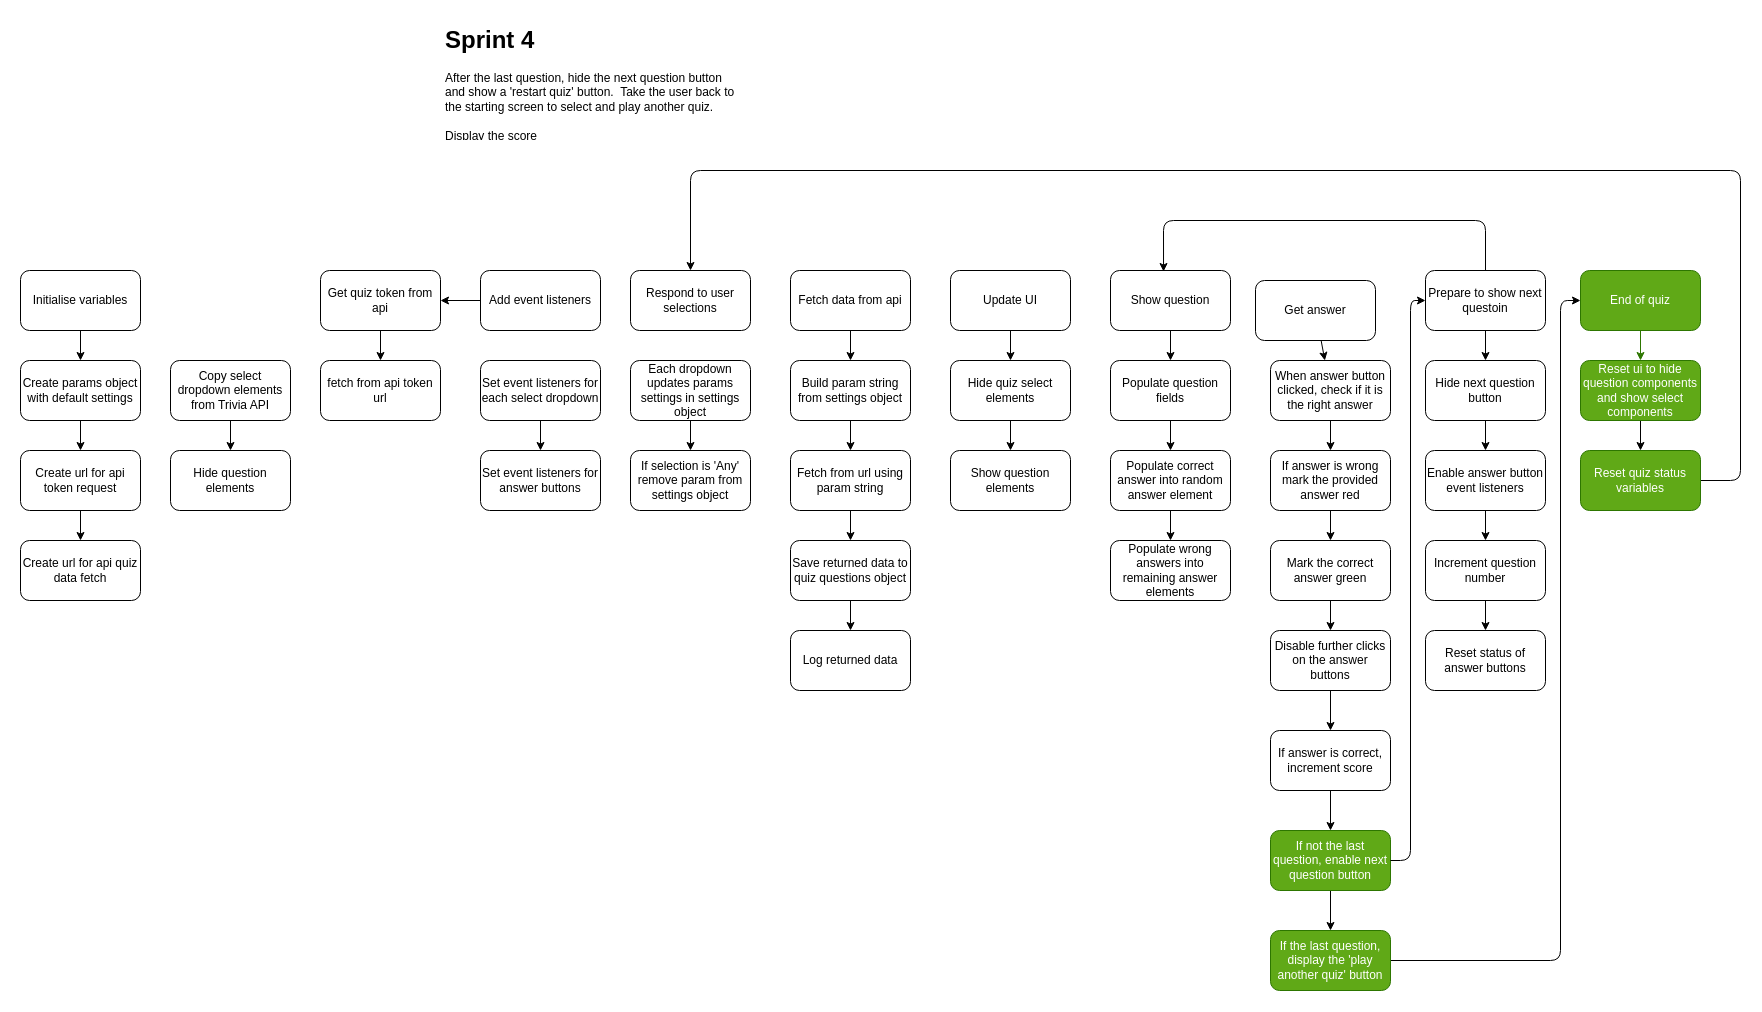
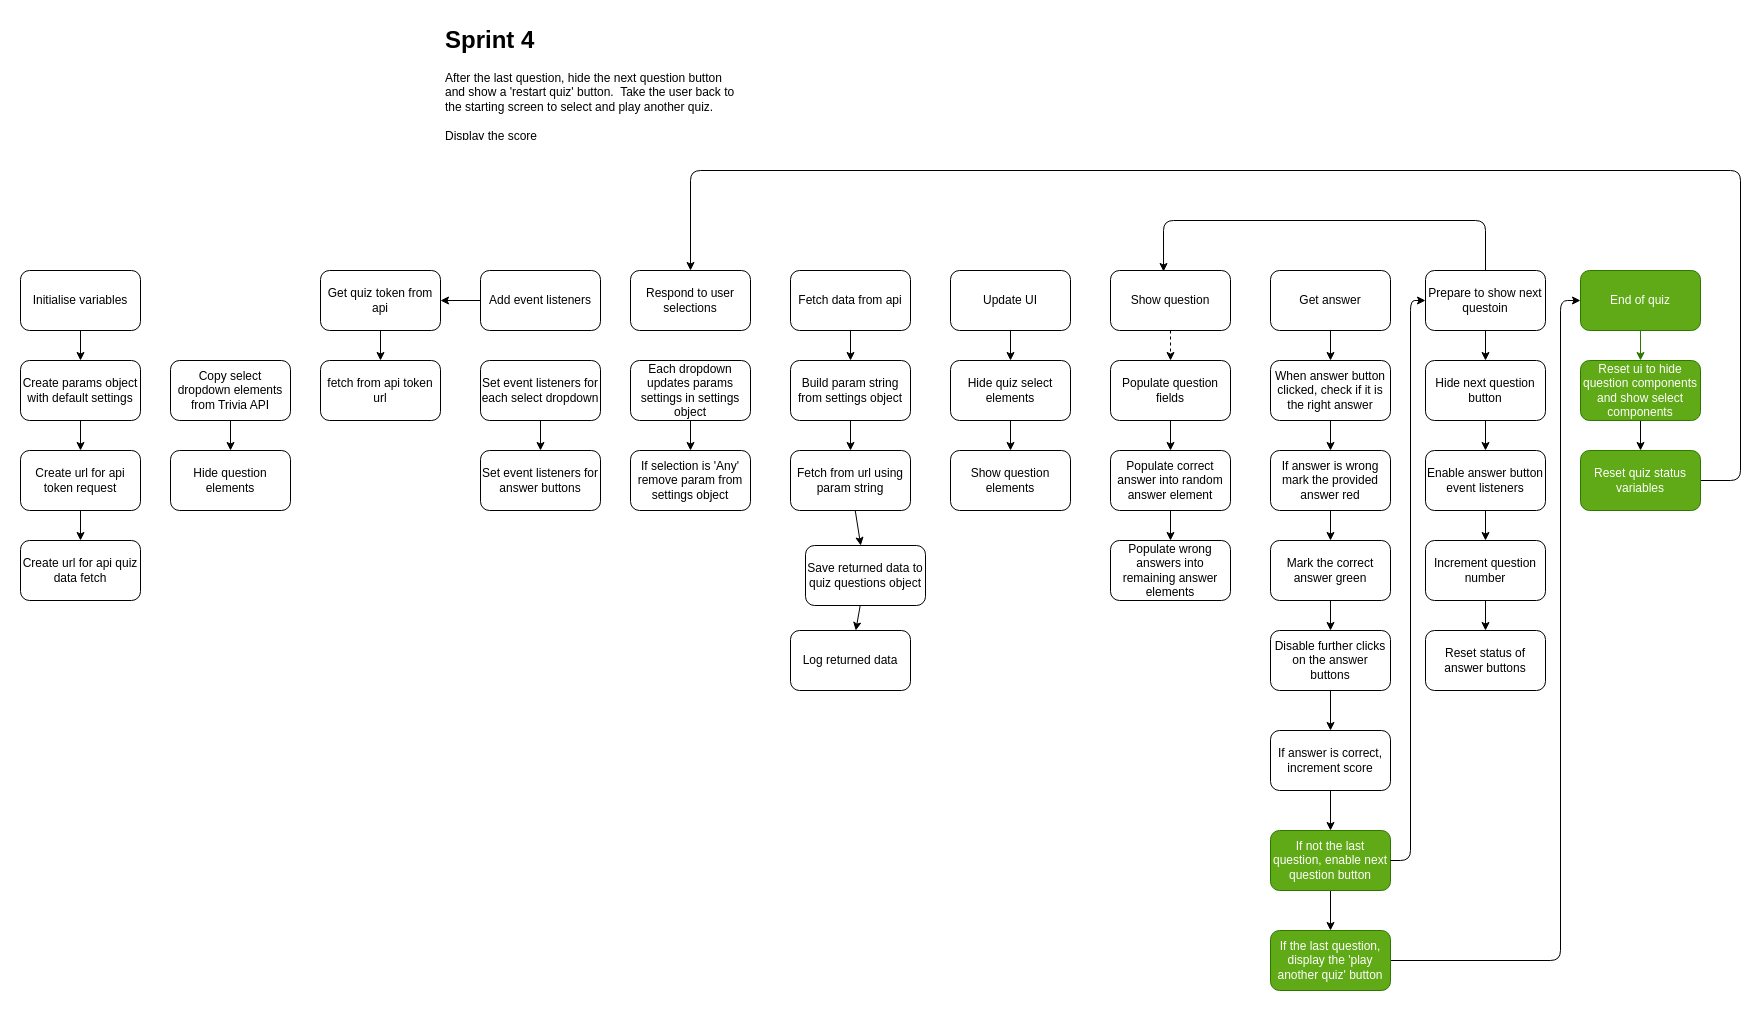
node "Get answer": moved (1316, 311) -> (1331, 301)
edge "Show question" -> "Populate question fields": style solid -> dashed
node "Save returned data to quiz questions object": moved (851, 571) -> (866, 576)
